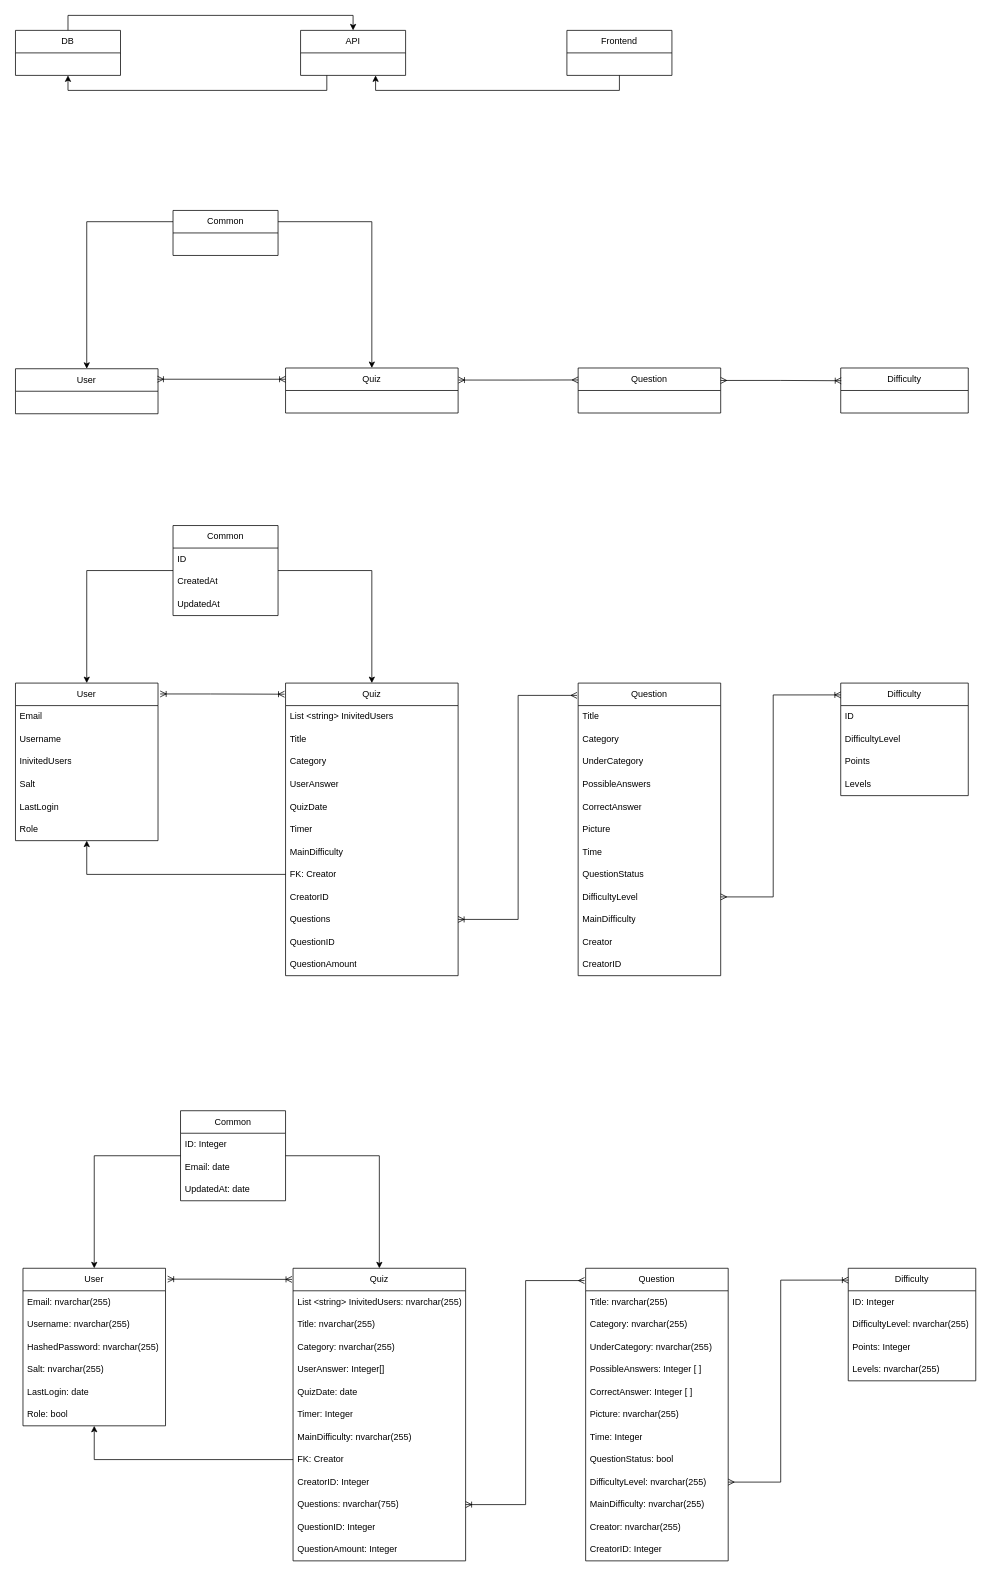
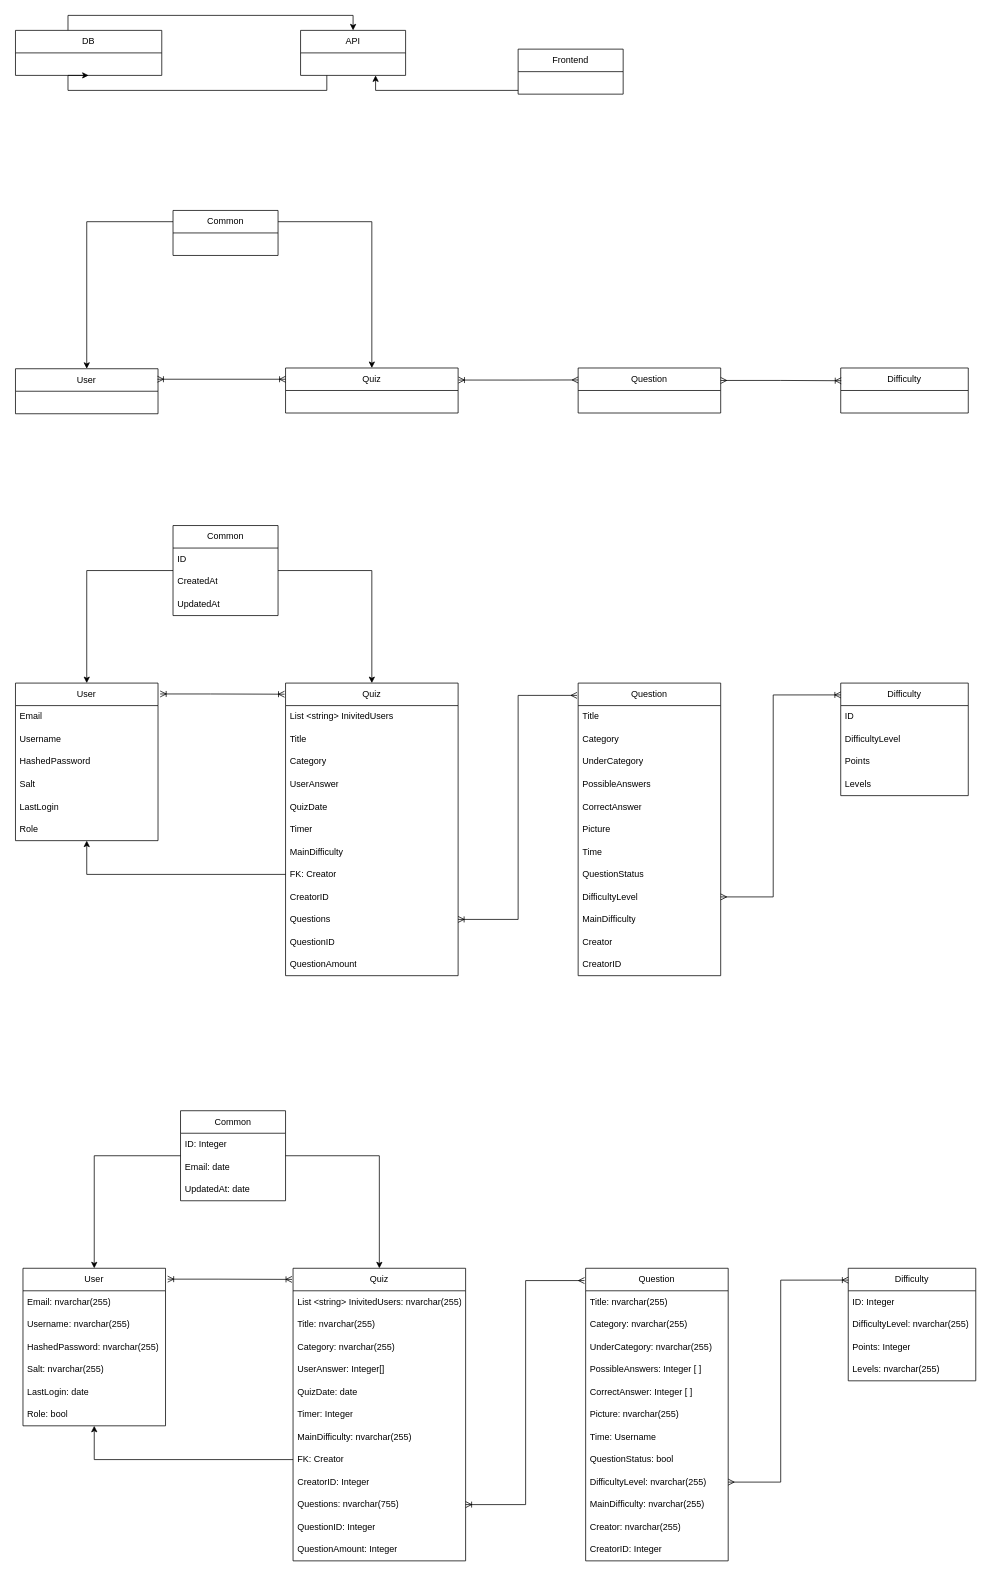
node "DB": size 105x45 -> 146x45
node "Frontend": moved (619, 53) -> (570, 72)
node "InivitedUsers": label "InivitedUsers" -> "HashedPassword"
node "Time: Integer": label "Time: Integer" -> "Time: Username"
